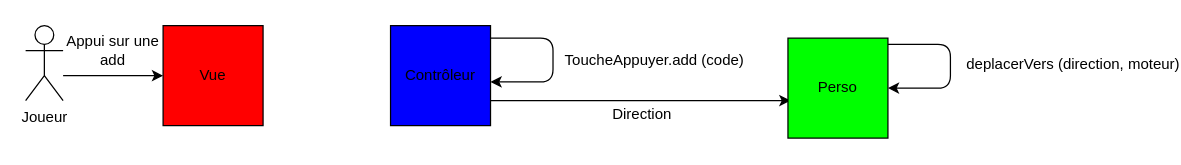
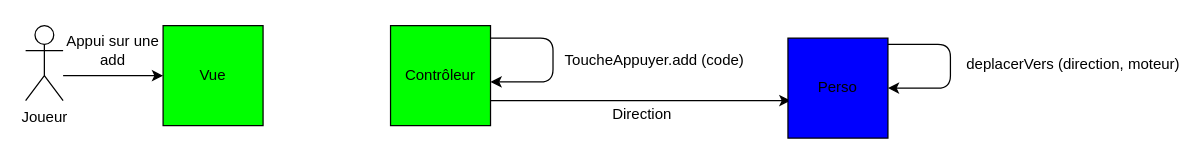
node "Vue": fillcolor #ff0000 -> #00ff00
node "Contrôleur": fillcolor #0000ff -> #00ff00
node "Perso": fillcolor #00ff00 -> #0000ff
